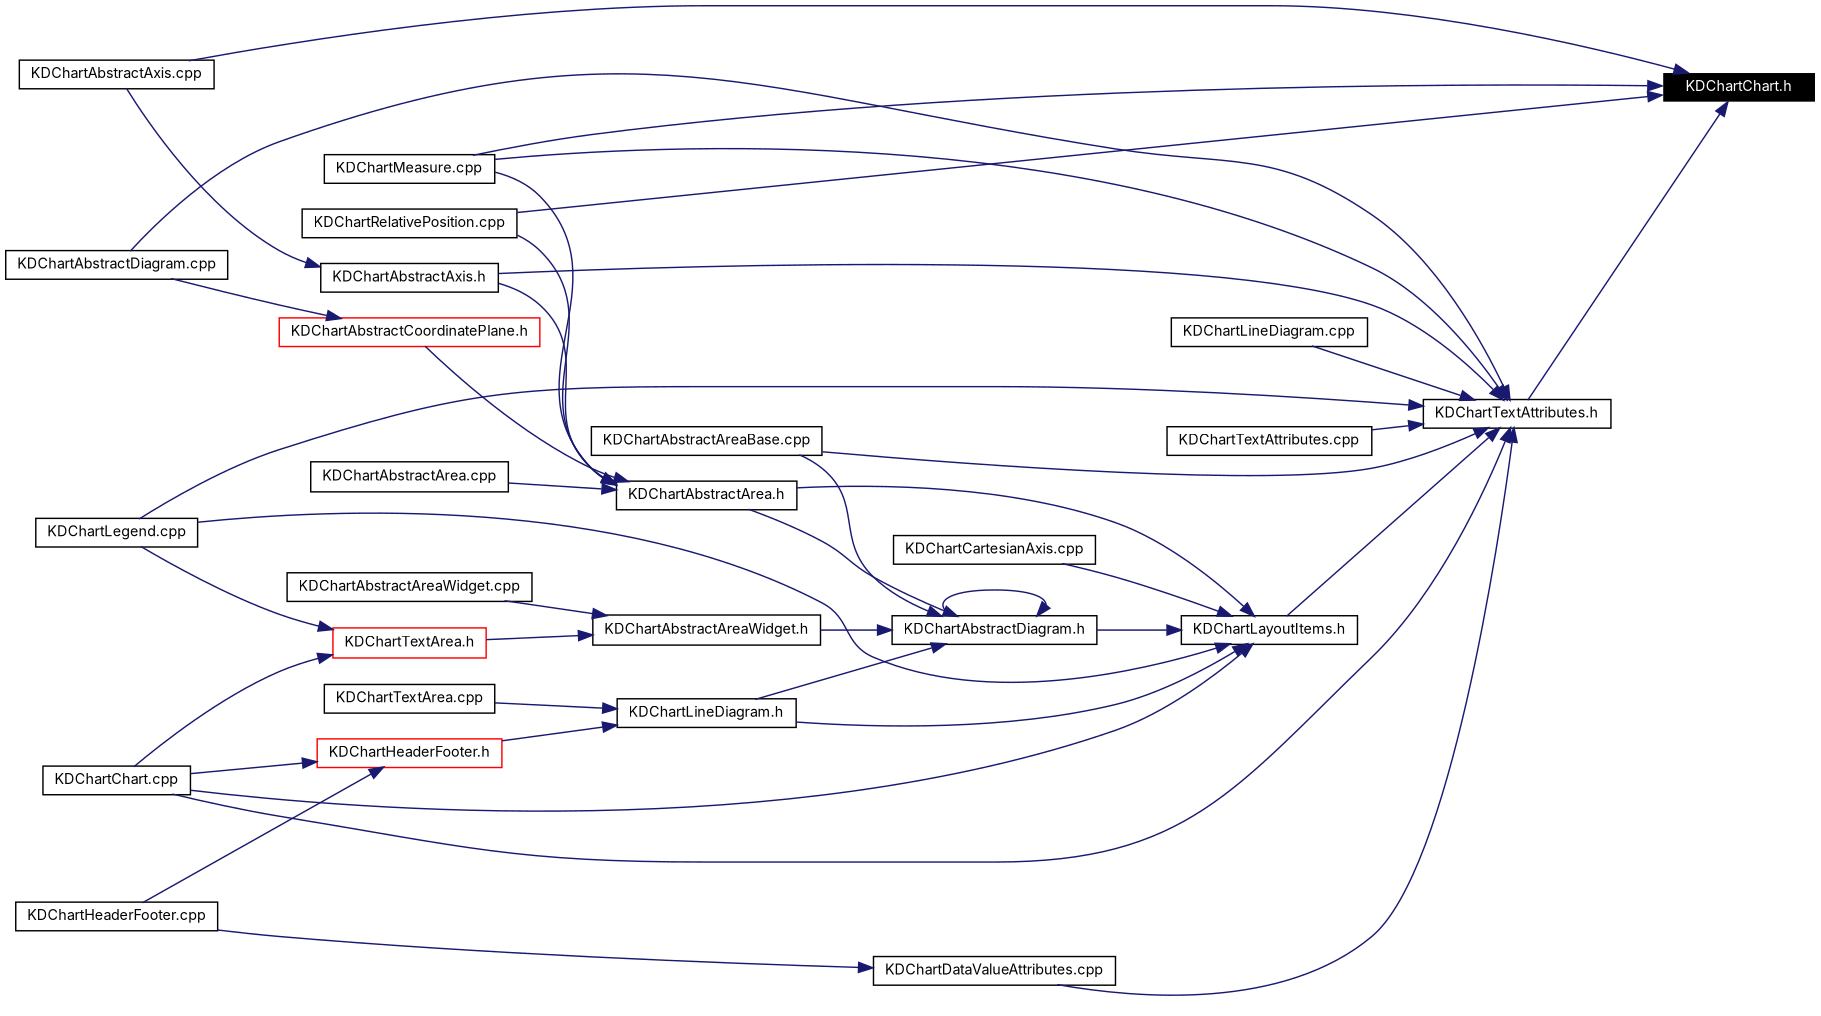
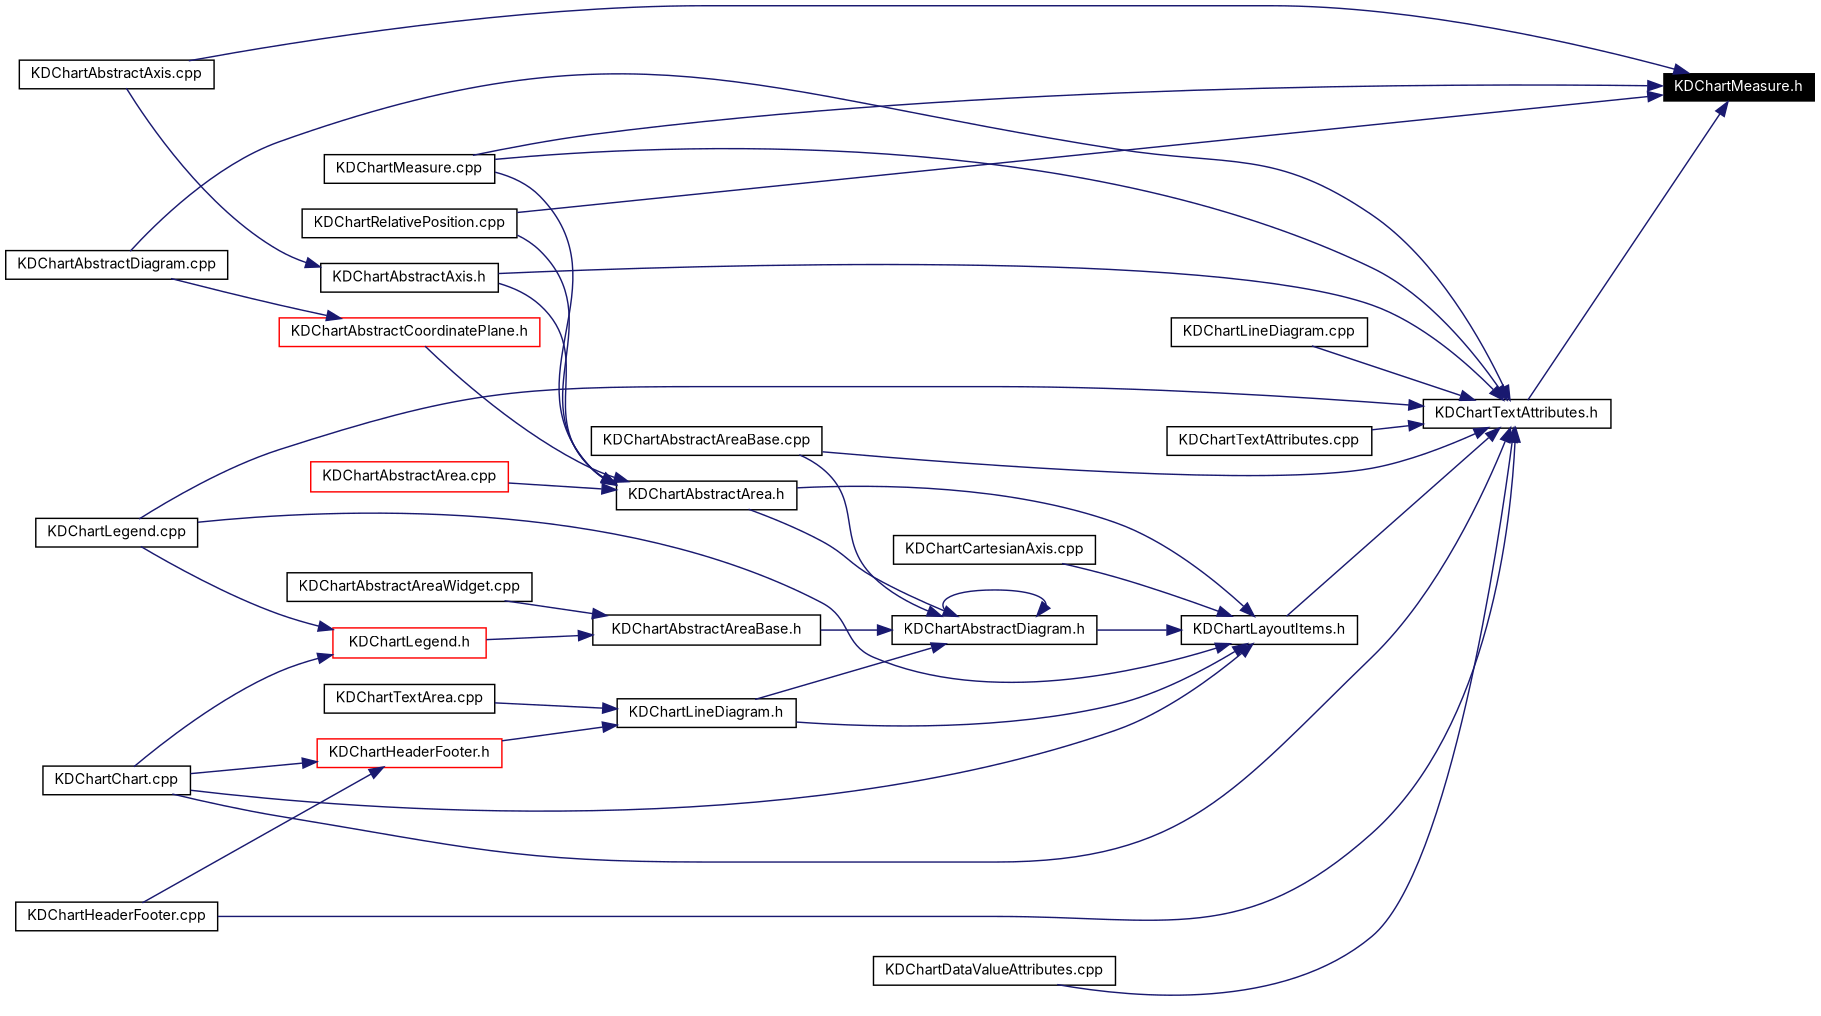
node "KDChartChart.h": label "KDChartChart.h" -> "KDChartMeasure.h"
node "KDChartAbstractArea.cpp": color black -> red
node "KDChartAbstractAreaWidget.h": label "KDChartAbstractAreaWidget.h" -> "KDChartAbstractAreaBase.h"
node "KDChartTextArea.h": label "KDChartTextArea.h" -> "KDChartLegend.h"
edge "KDChartHeaderFooter.cpp" -> "KDChartDataValueAttributes.cpp": now "KDChartHeaderFooter.cpp" -> "KDChartTextAttributes.h"
